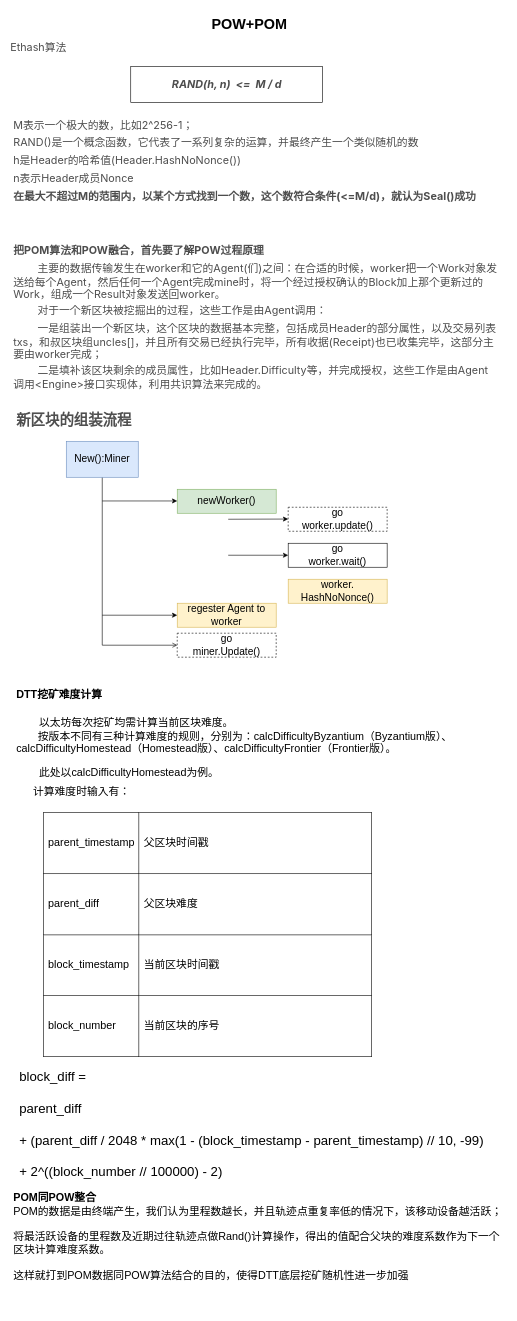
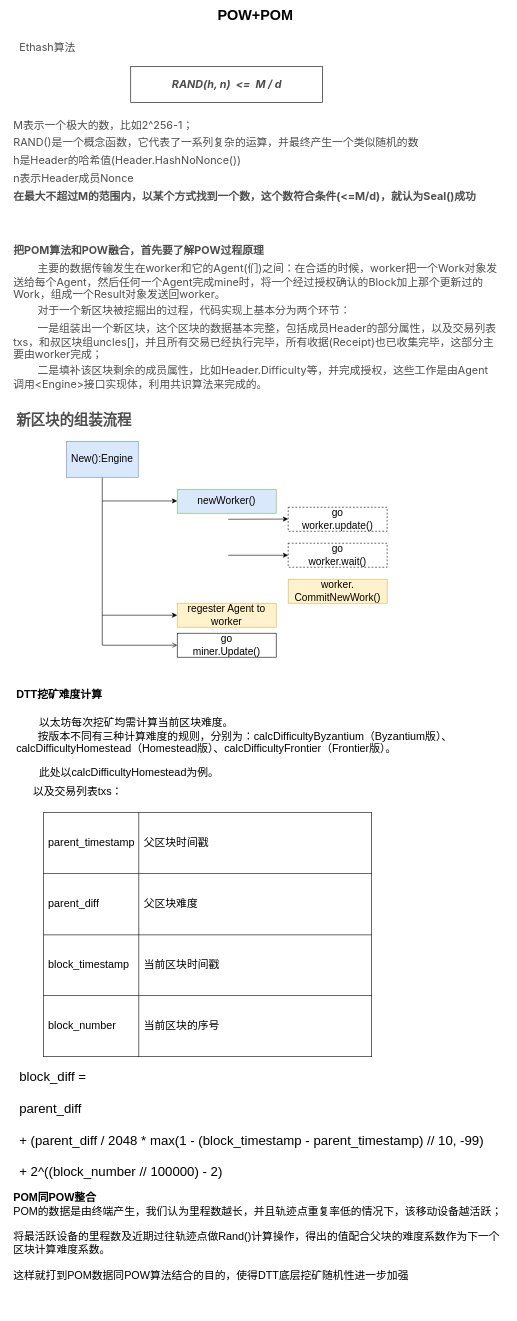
node "POW+POM": moved (249, 24) -> (255, 15)
node "Ethash算法": moved (45, 45) -> (54, 45)
node "对于一个新区块被挖掘出的过程，这些工作是由Agent调用：": label "对于一个新区块被挖掘出的过程，这些工作是由Agent调用：" -> "对于一个新区块被挖掘出的过程，代码实现上基本分为两个环节："
node "New():Miner": label "New():Miner" -> "New():Engine"
node "newWorker()": fillcolor #d5e8d4 -> #dae8fc
node "go worker.wait()": style solid -> dashed
node "worker. HashNoNonce()": label "worker. HashNoNonce()" -> "worker. CommitNewWork()"
node "go miner.Update()": style dashed -> solid
node "计算难度时输入有：": label "计算难度时输入有：" -> "以及交易列表txs："
